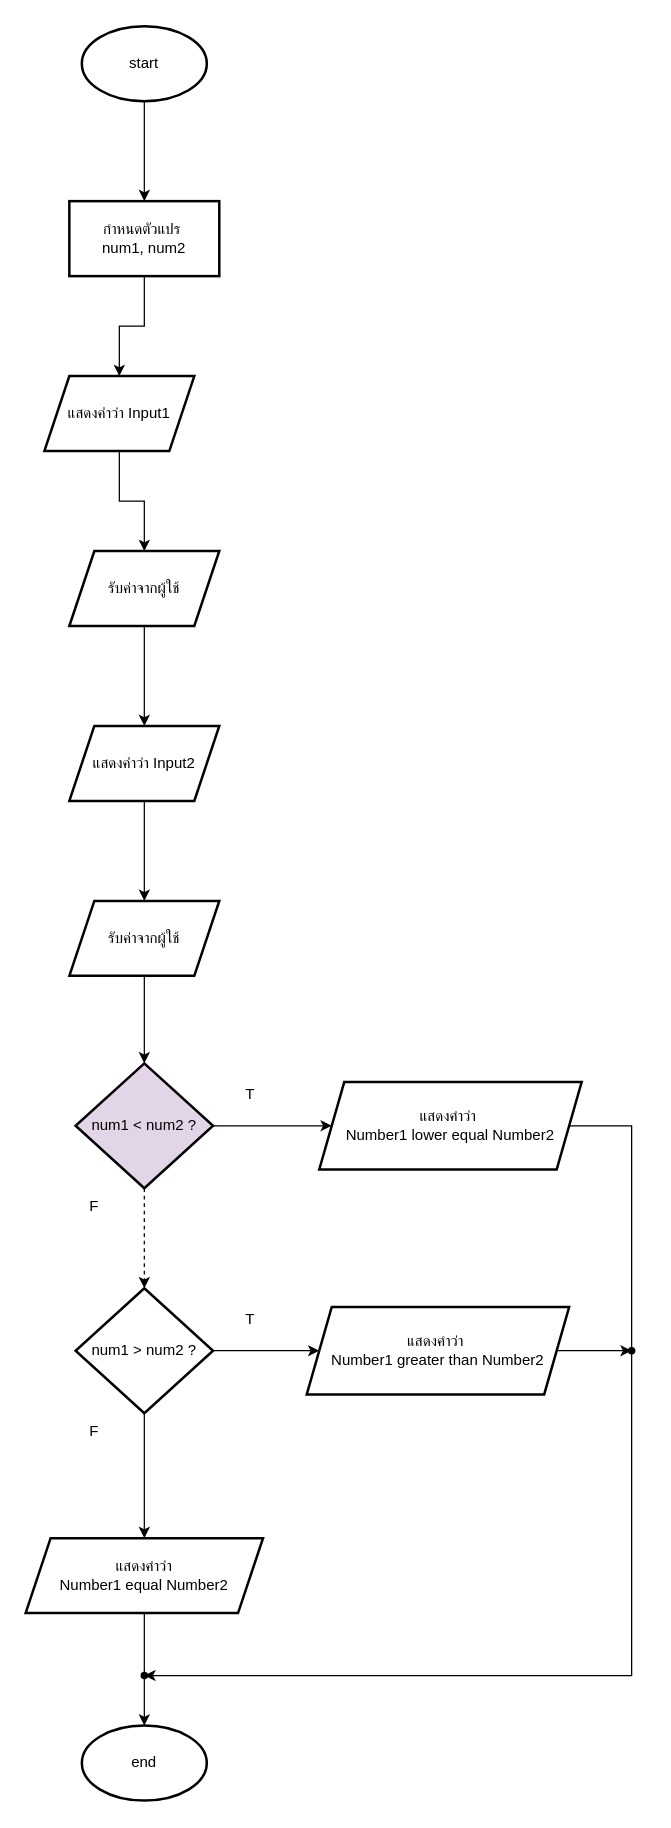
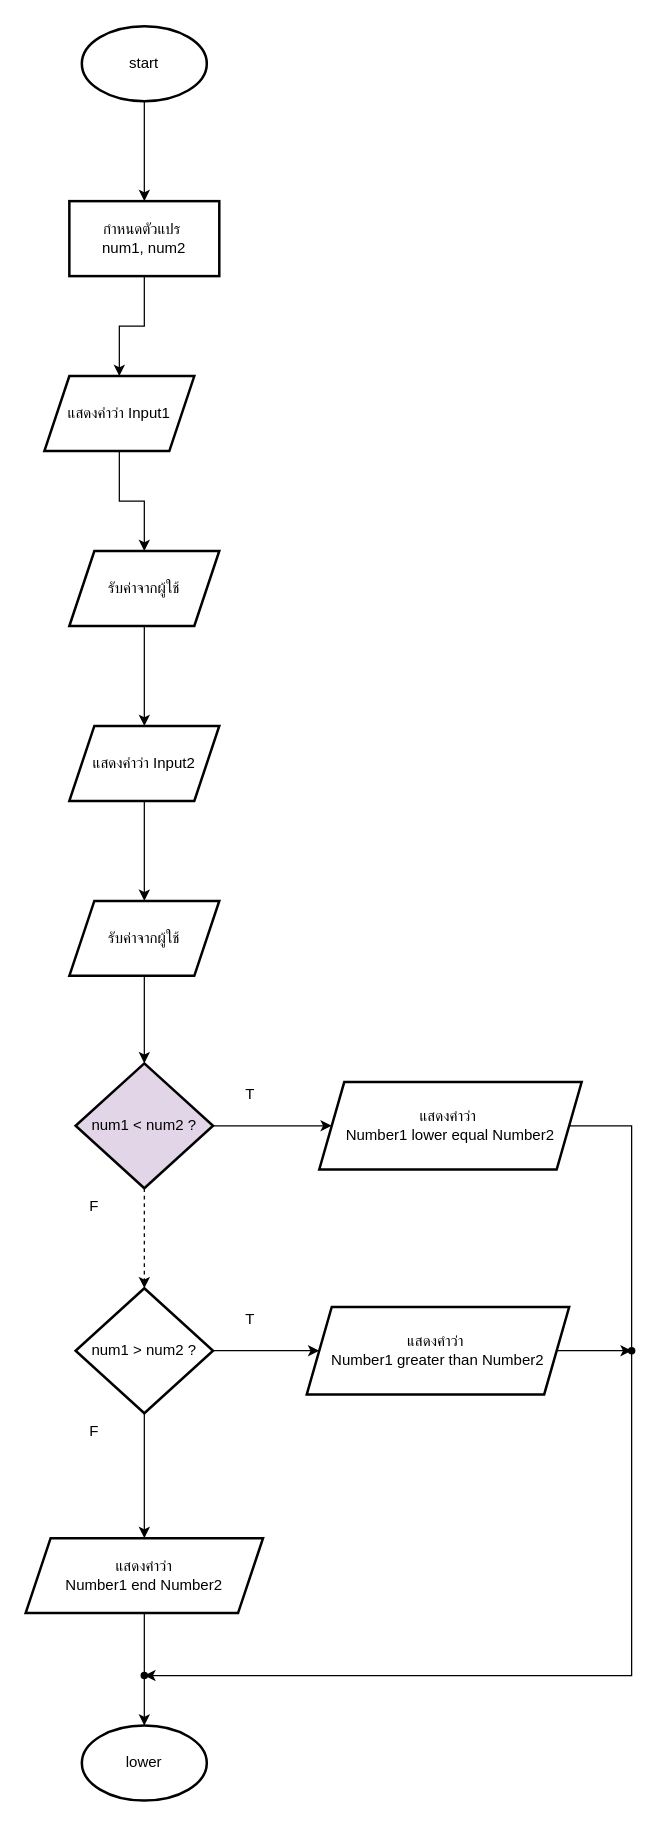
node "แสดงคำว่า Number1 equal Number2": label "แสดงคำว่า Number1 equal Number2" -> "แสดงคำว่า Number1 end Number2"
node "end": label "end" -> "lower"
